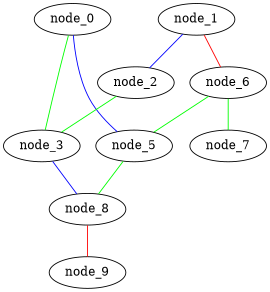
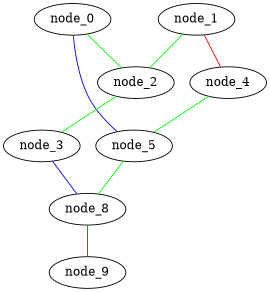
edge "node_1" -- "node_2": color blue -> green
edge "node_0" -- "node_3": now "node_0" -- "node_2"
node "node_6": label "node_6" -> "node_4"
node "node_7": removed
